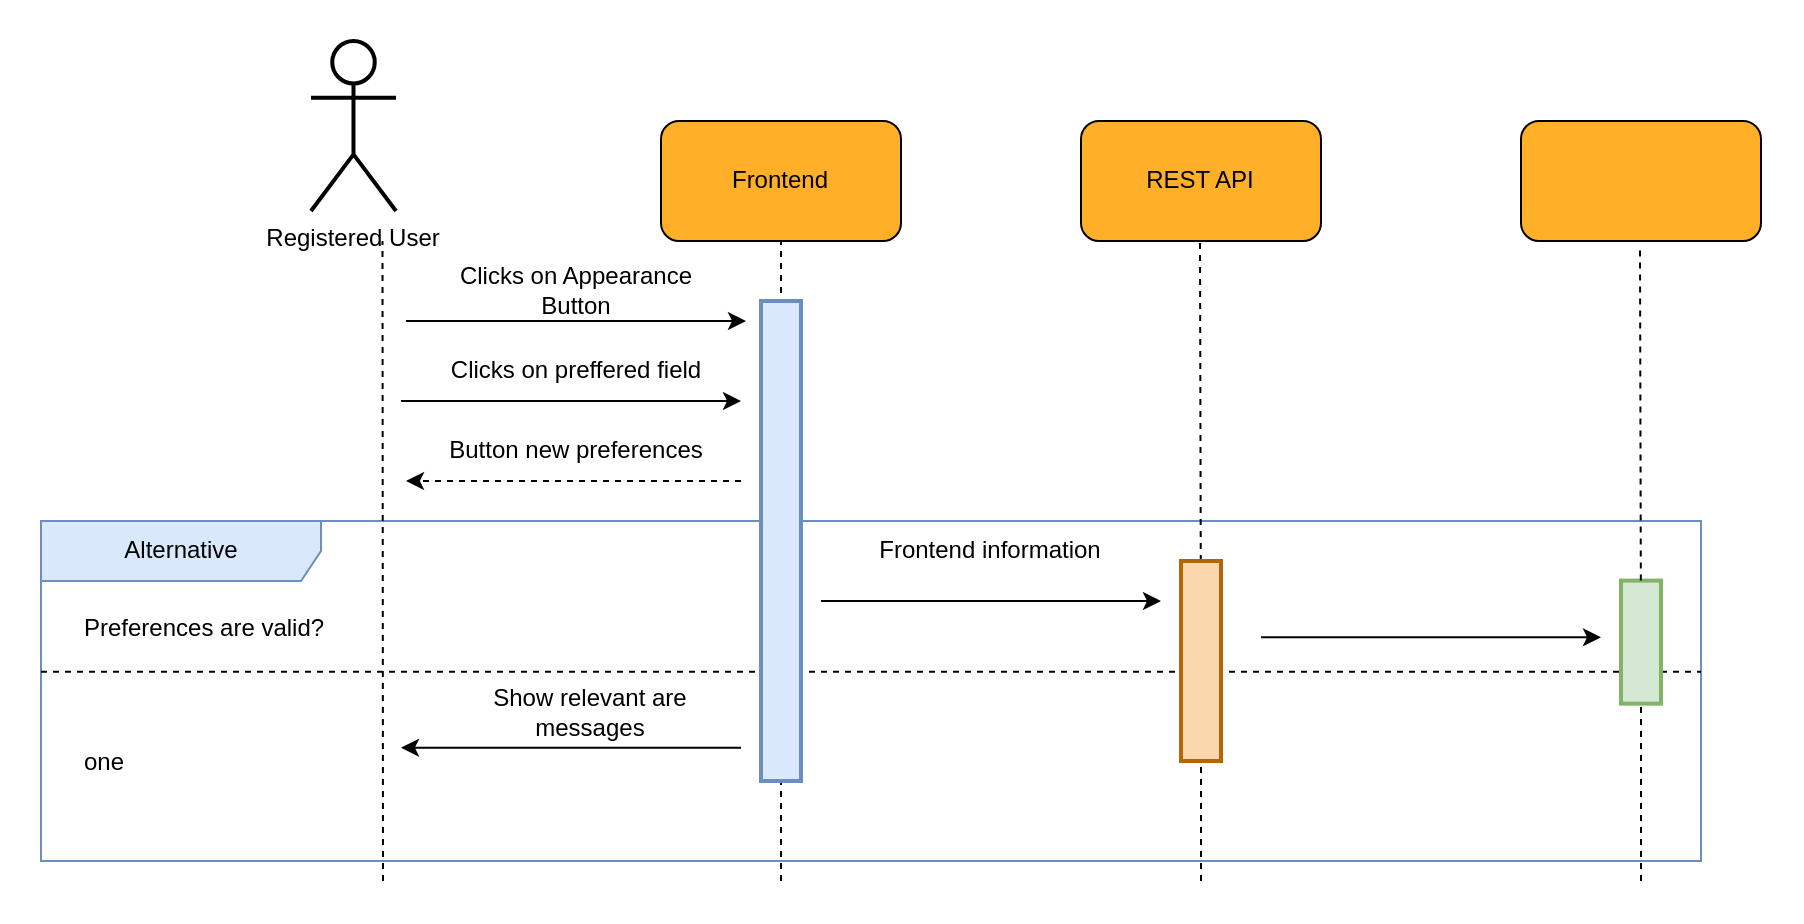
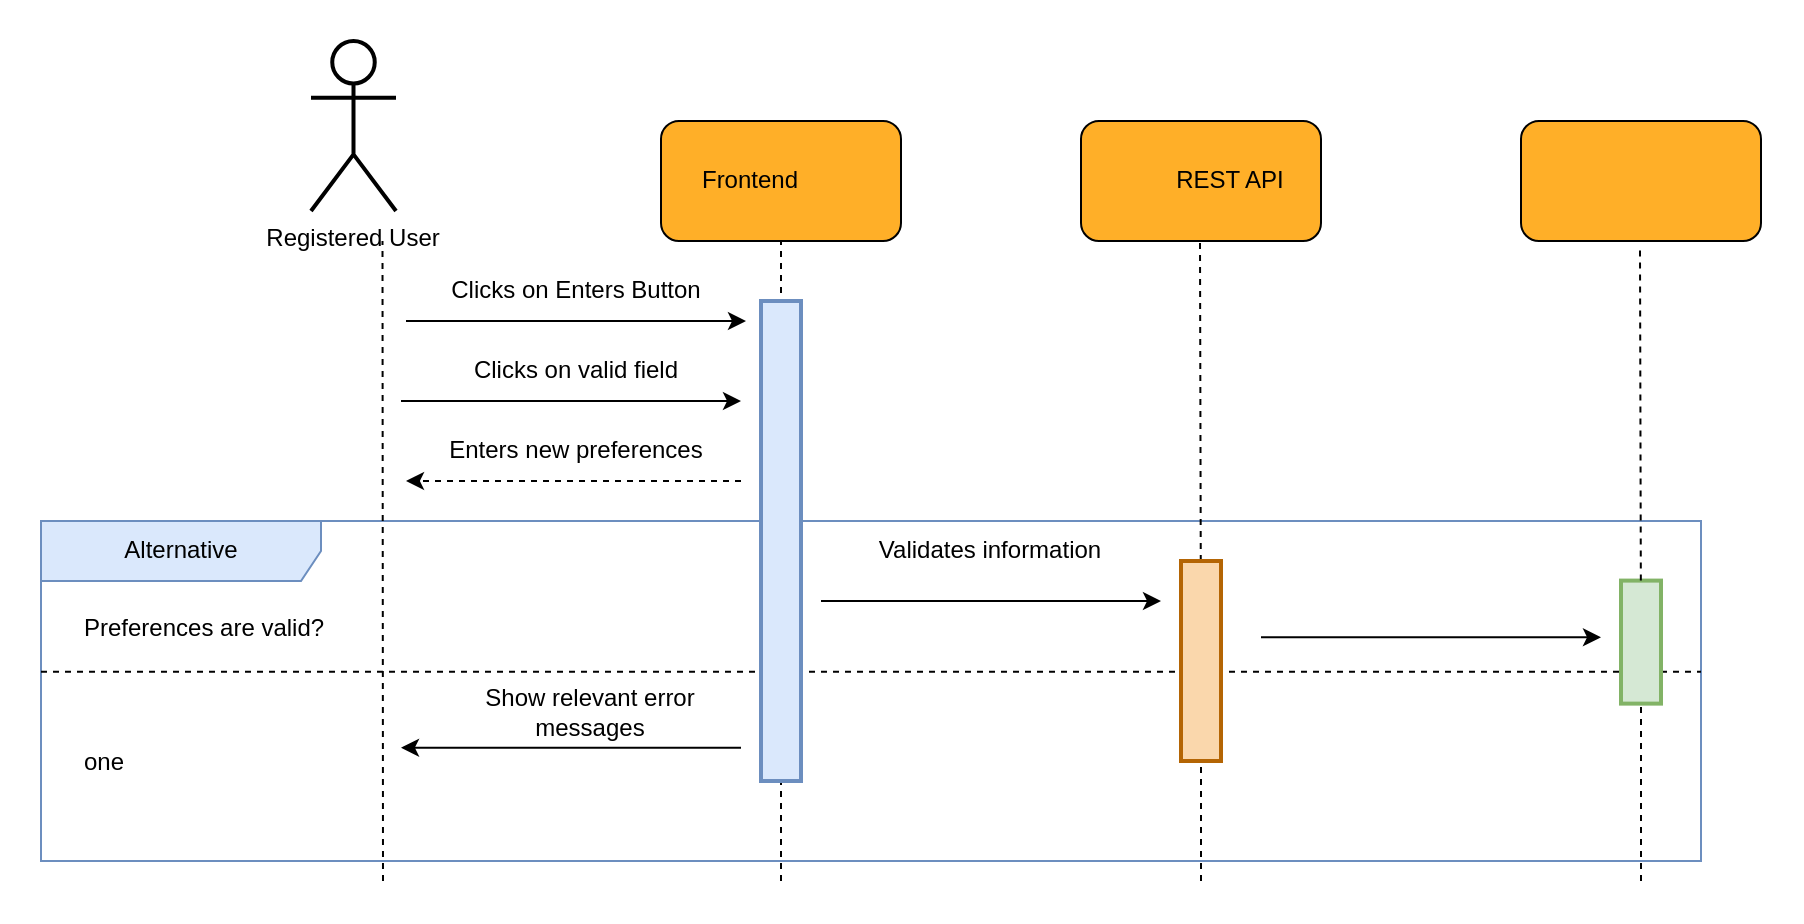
node "Frontend": moved (781, 181) -> (751, 181)
node "REST API": moved (1201, 181) -> (1231, 181)
node "Clicks on Appearance Button": label "Clicks on Appearance Button" -> "Clicks on Enters Button"
node "Clicks on preffered field": label "Clicks on preffered field" -> "Clicks on valid field"
node "Button new preferences": label "Button new preferences" -> "Enters new preferences"
node "Frontend information": label "Frontend information" -> "Validates information"
node "Show relevant are messages": label "Show relevant are messages" -> "Show relevant error messages"
